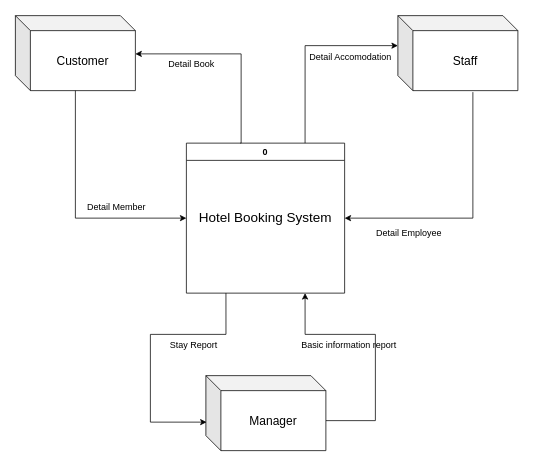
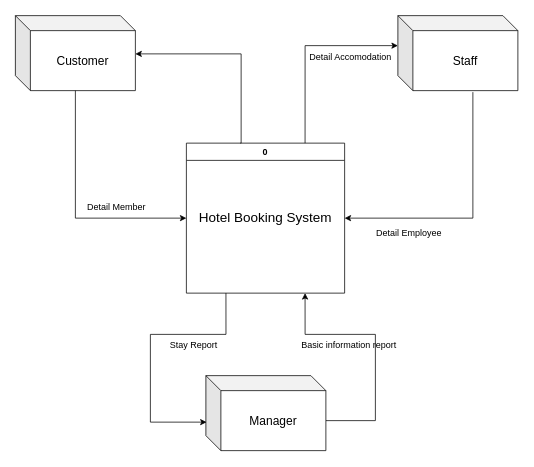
node "Detail Book": removed
